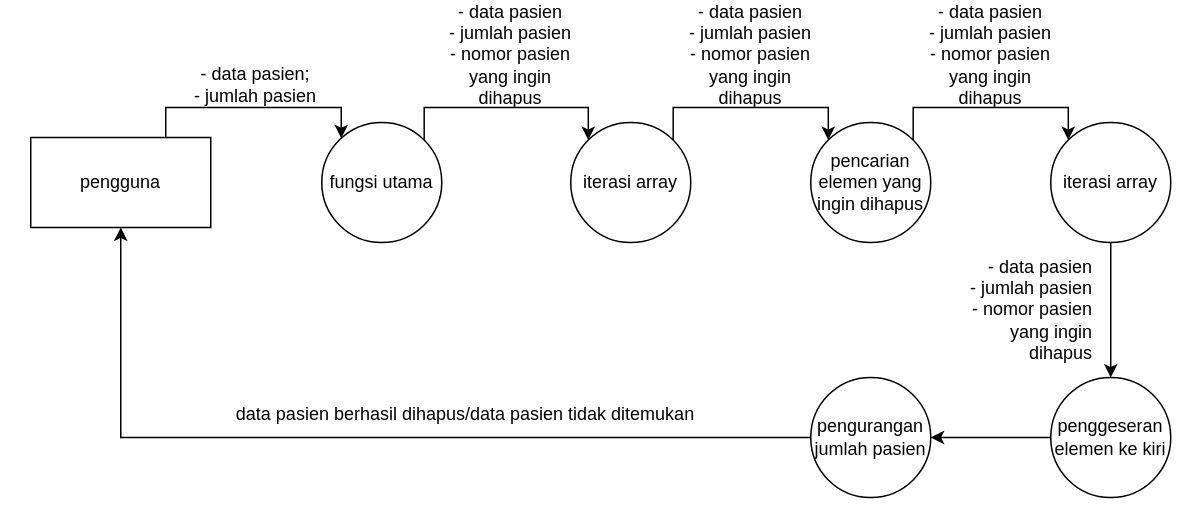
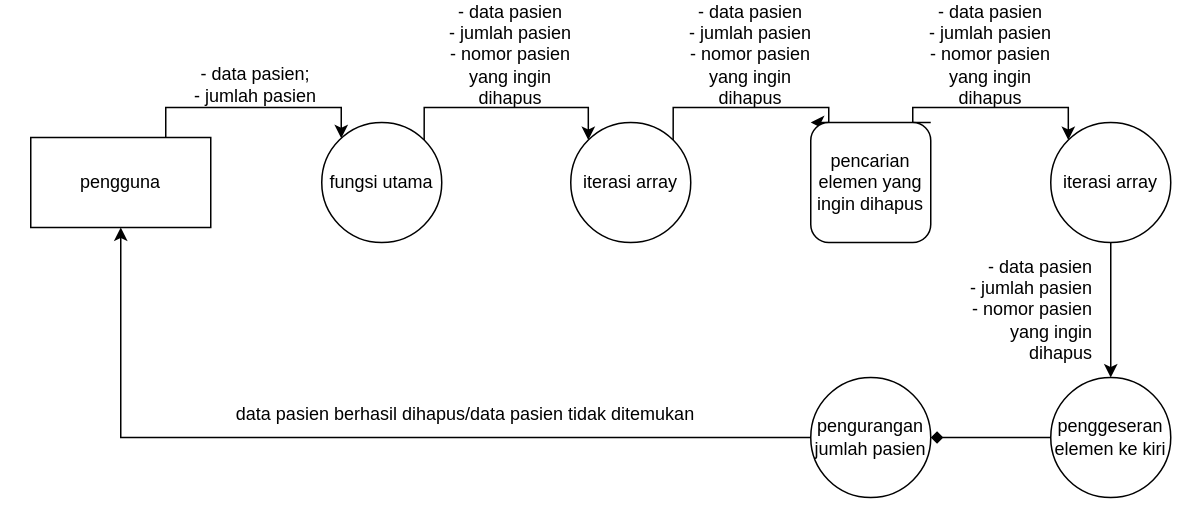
node "pencarian elemen yang ingin dihapus": shape ellipse -> rounded rectangle
edge "penggeseran elemen ke kiri" -> "pengurangan jumlah pasien": arrowhead classic -> diamond
